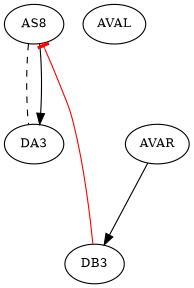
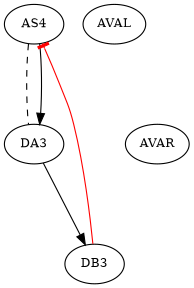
node "AS8": label "AS8" -> "AS4"
edge "AVAR" -> "DB3": now "DA3" -> "DB3"
